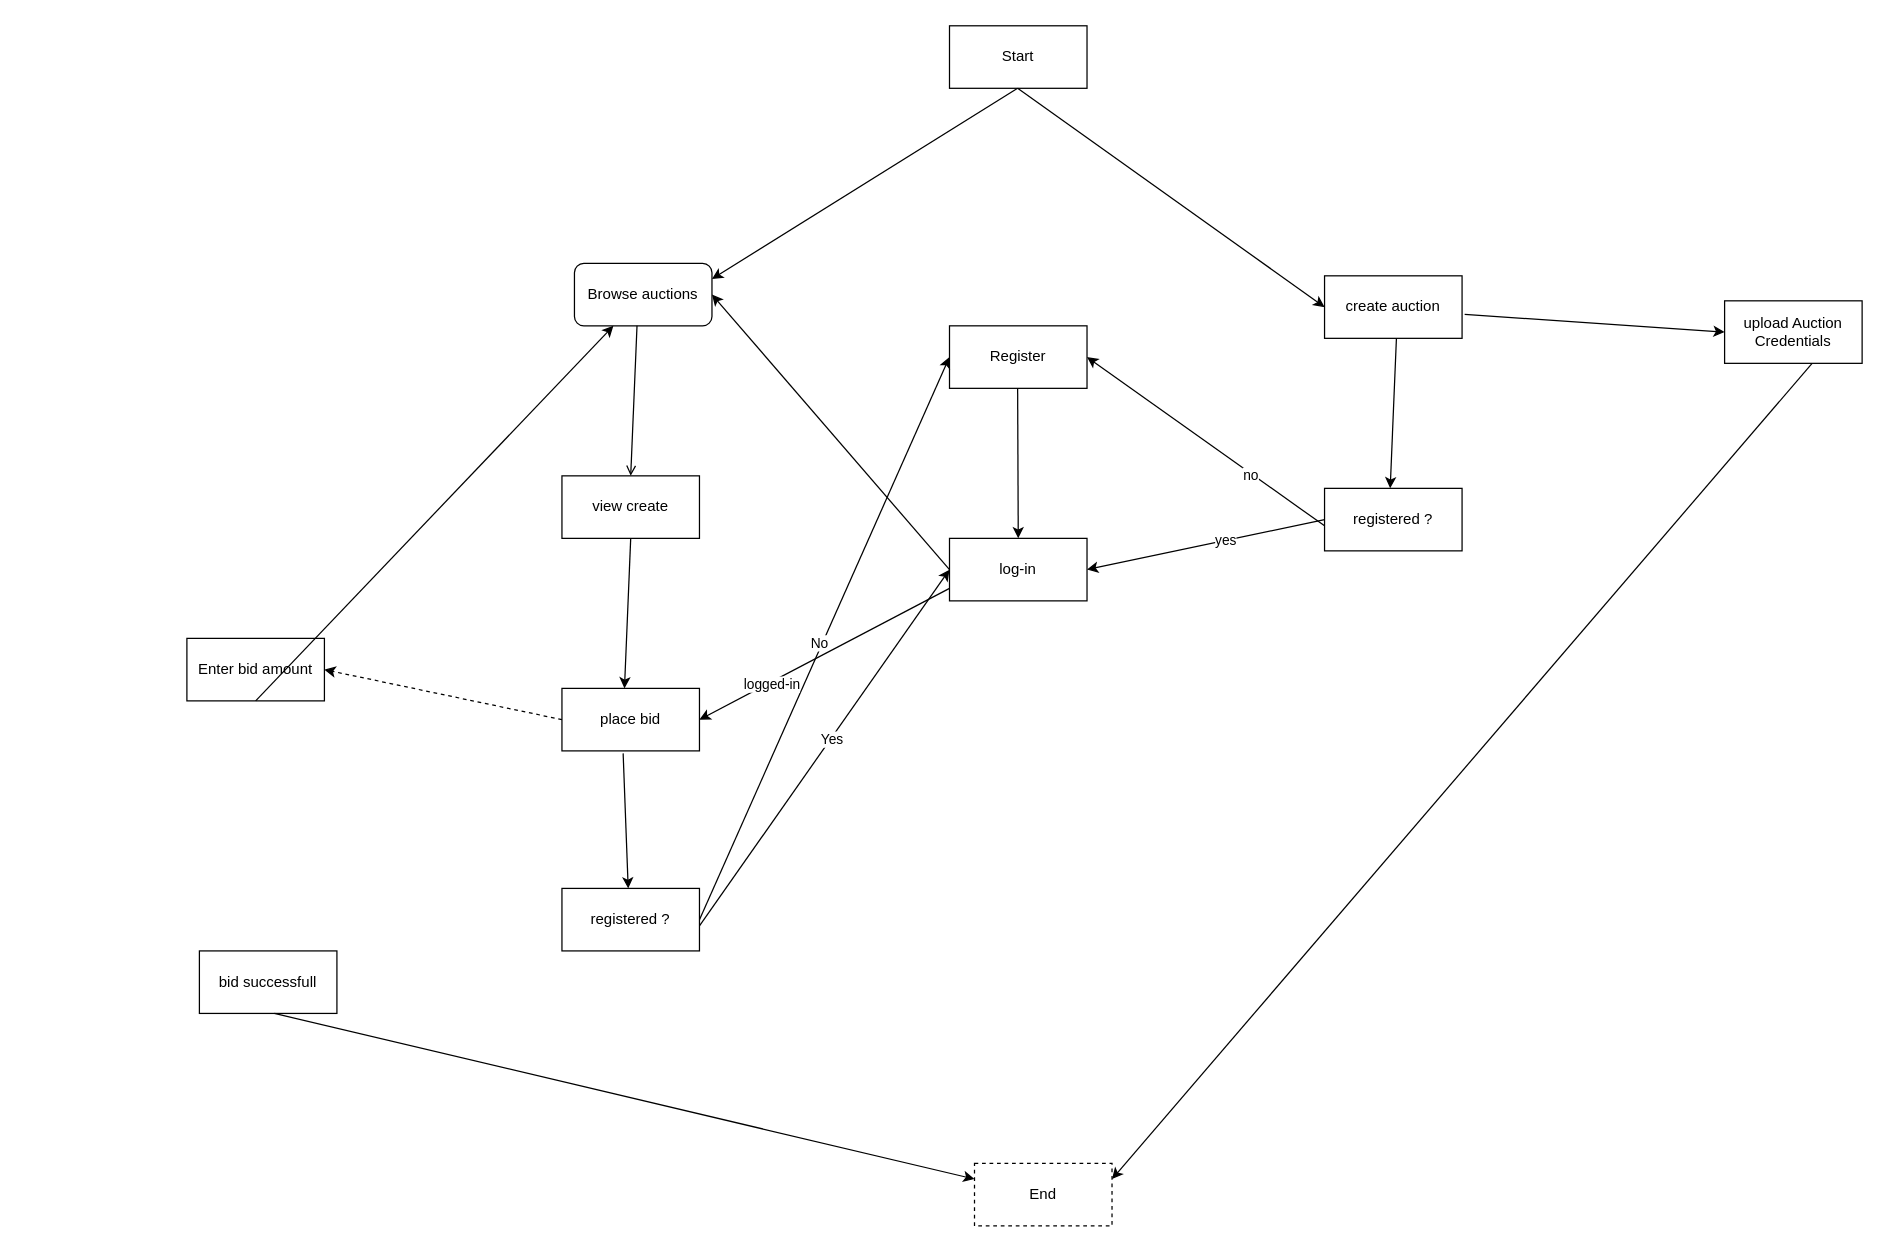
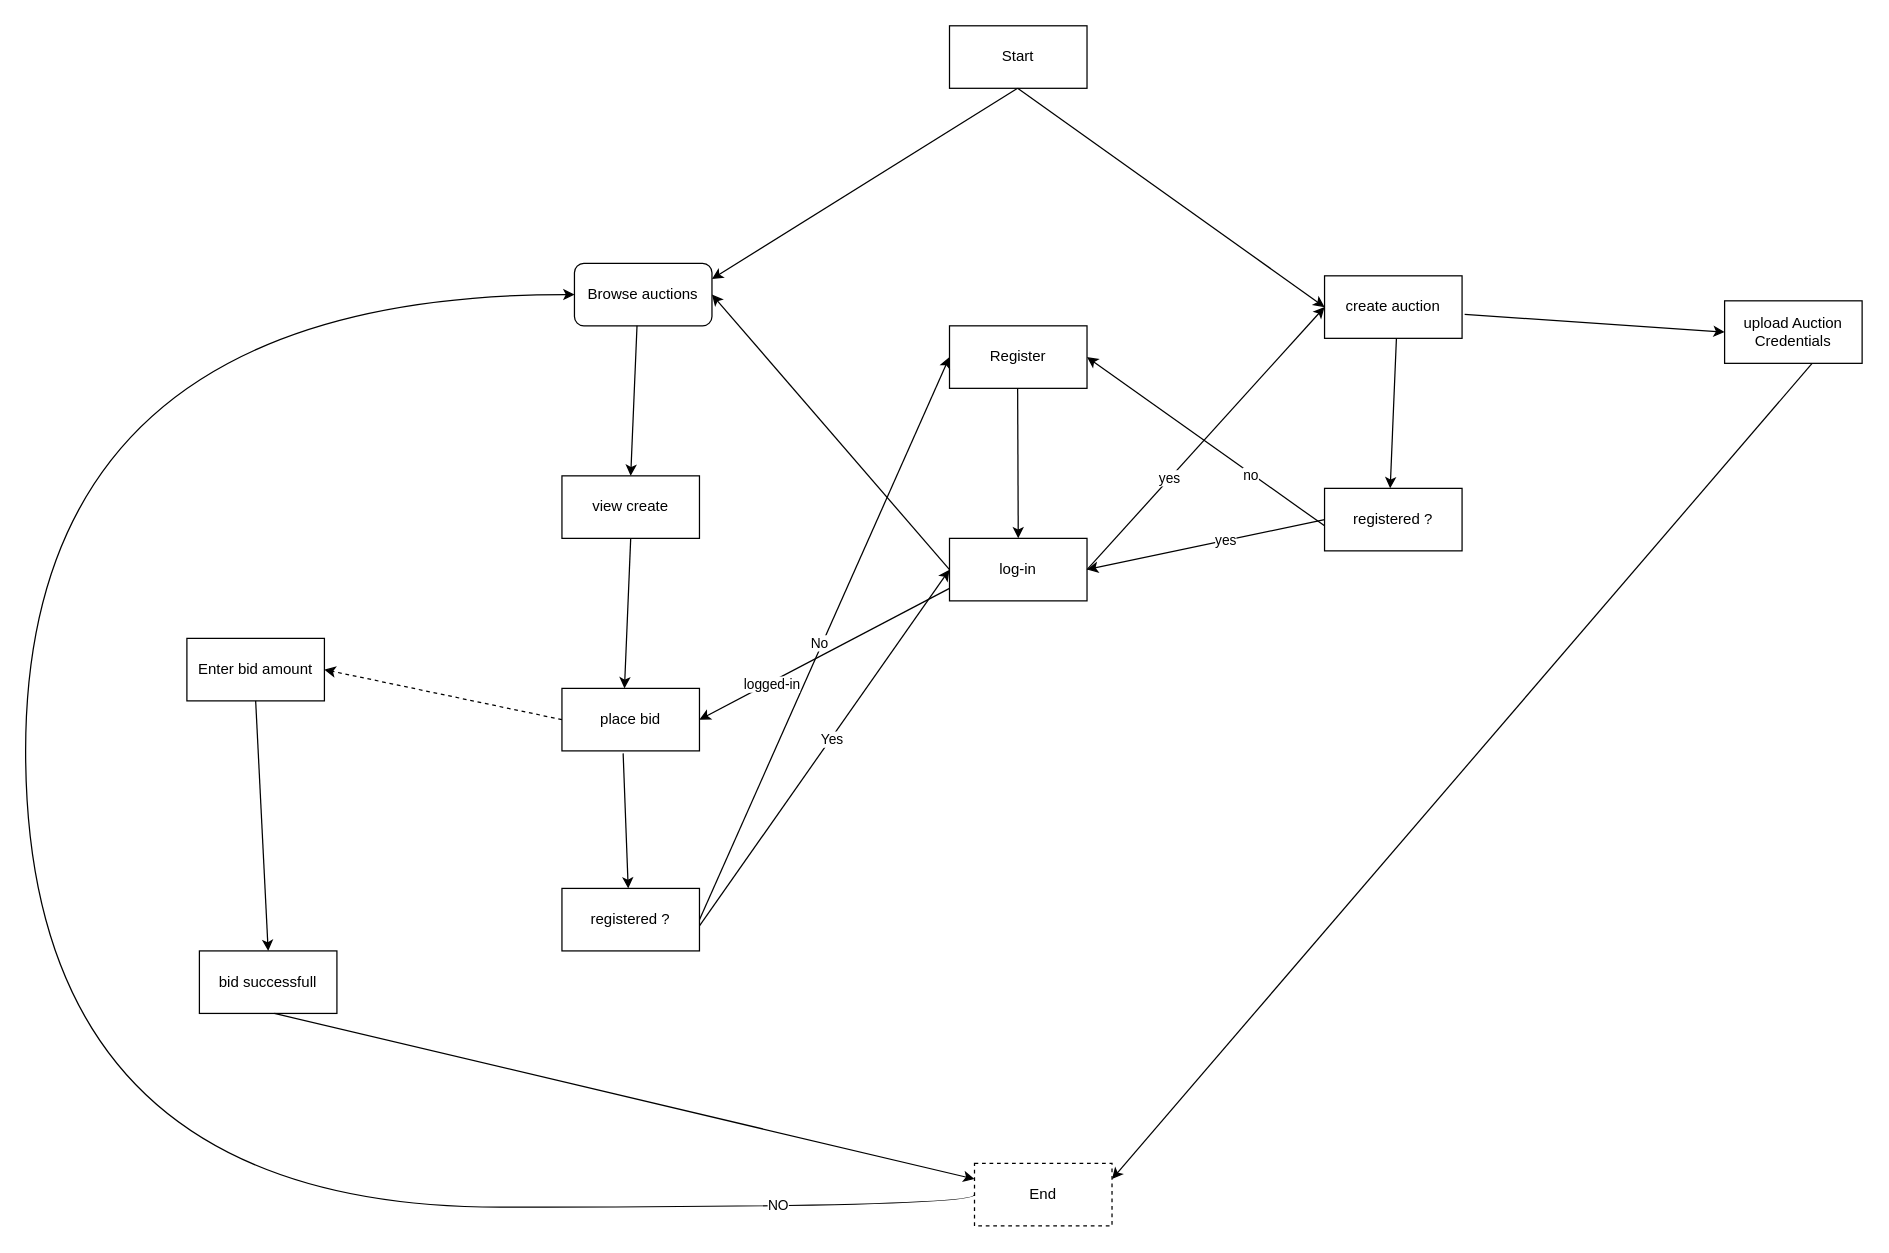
edge "log-in" -> "create auction": added, label "yes"
edge "Browse auctions" -> "view create": arrowhead open -> classic
edge "Enter bid amount" -> "Browse auctions": now "Enter bid amount" -> "bid successfull"
edge "End" -> "Browse auctions": added, label "NO"
